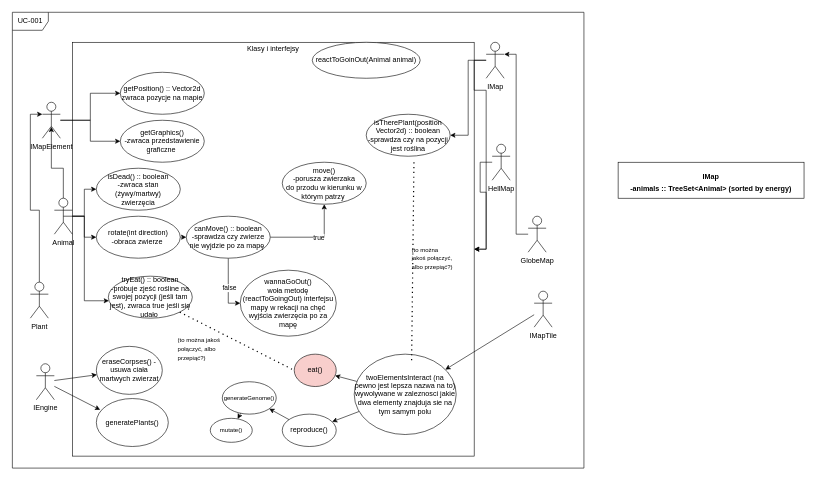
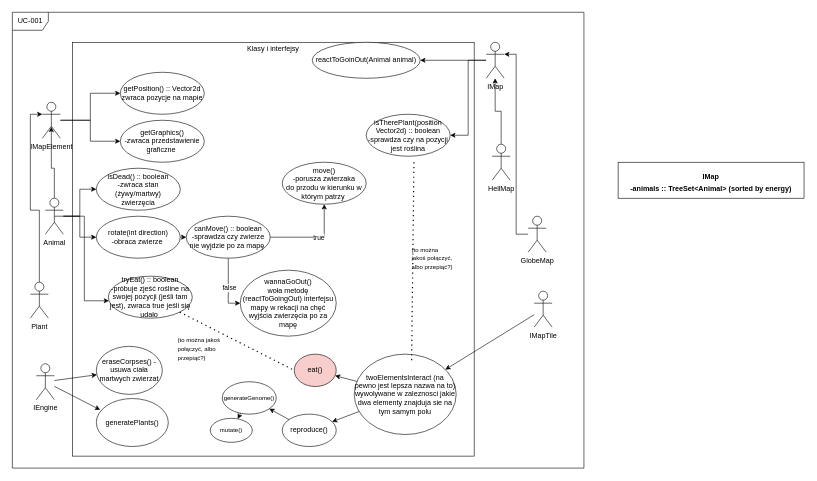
edge "IMap" -> "Klasy i interfejsy": now "IMap" -> "reactToGoinOut(Animal animal)"
edge "HellMap" -> "Klasy i interfejsy": now "HellMap" -> "IMap"
node "Animal": moved (63, 216) -> (54, 216)
